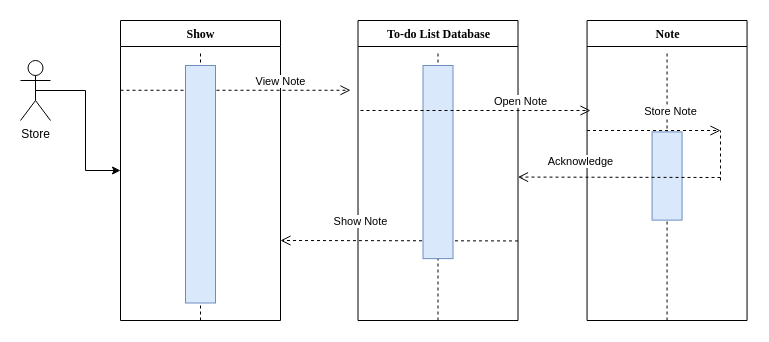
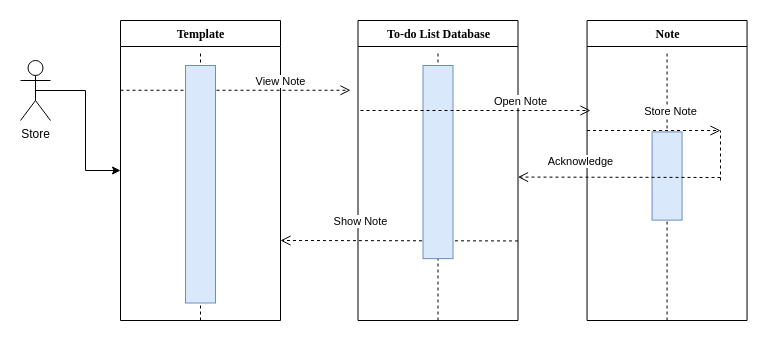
node "Show": label "Show" -> "Template"
